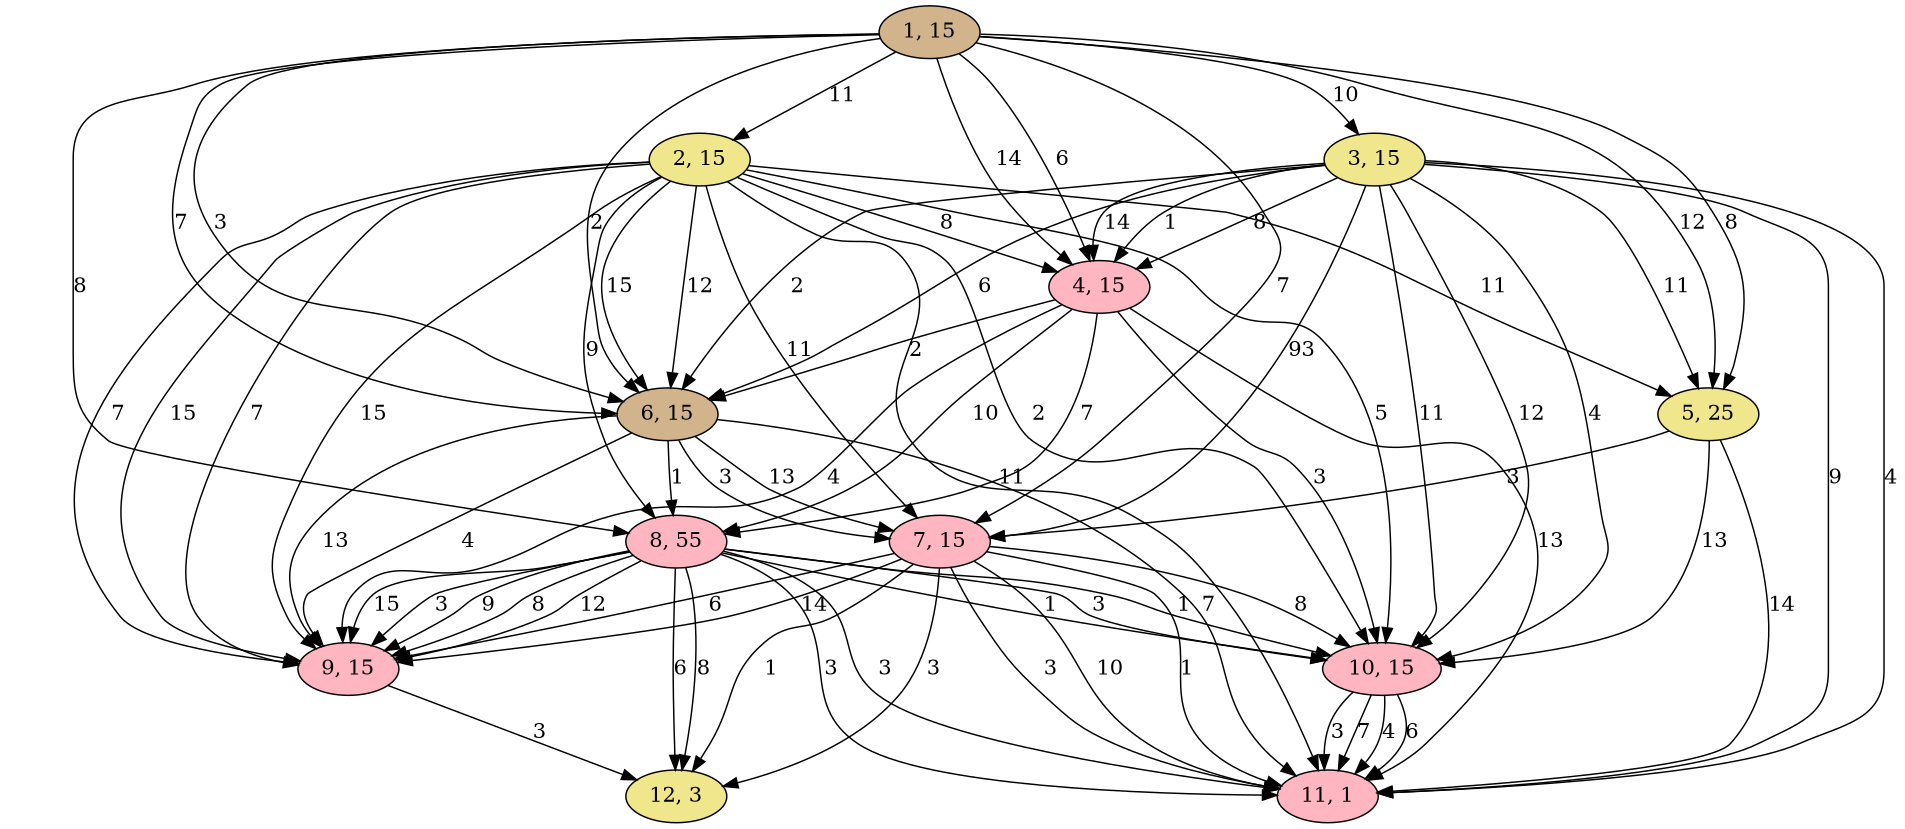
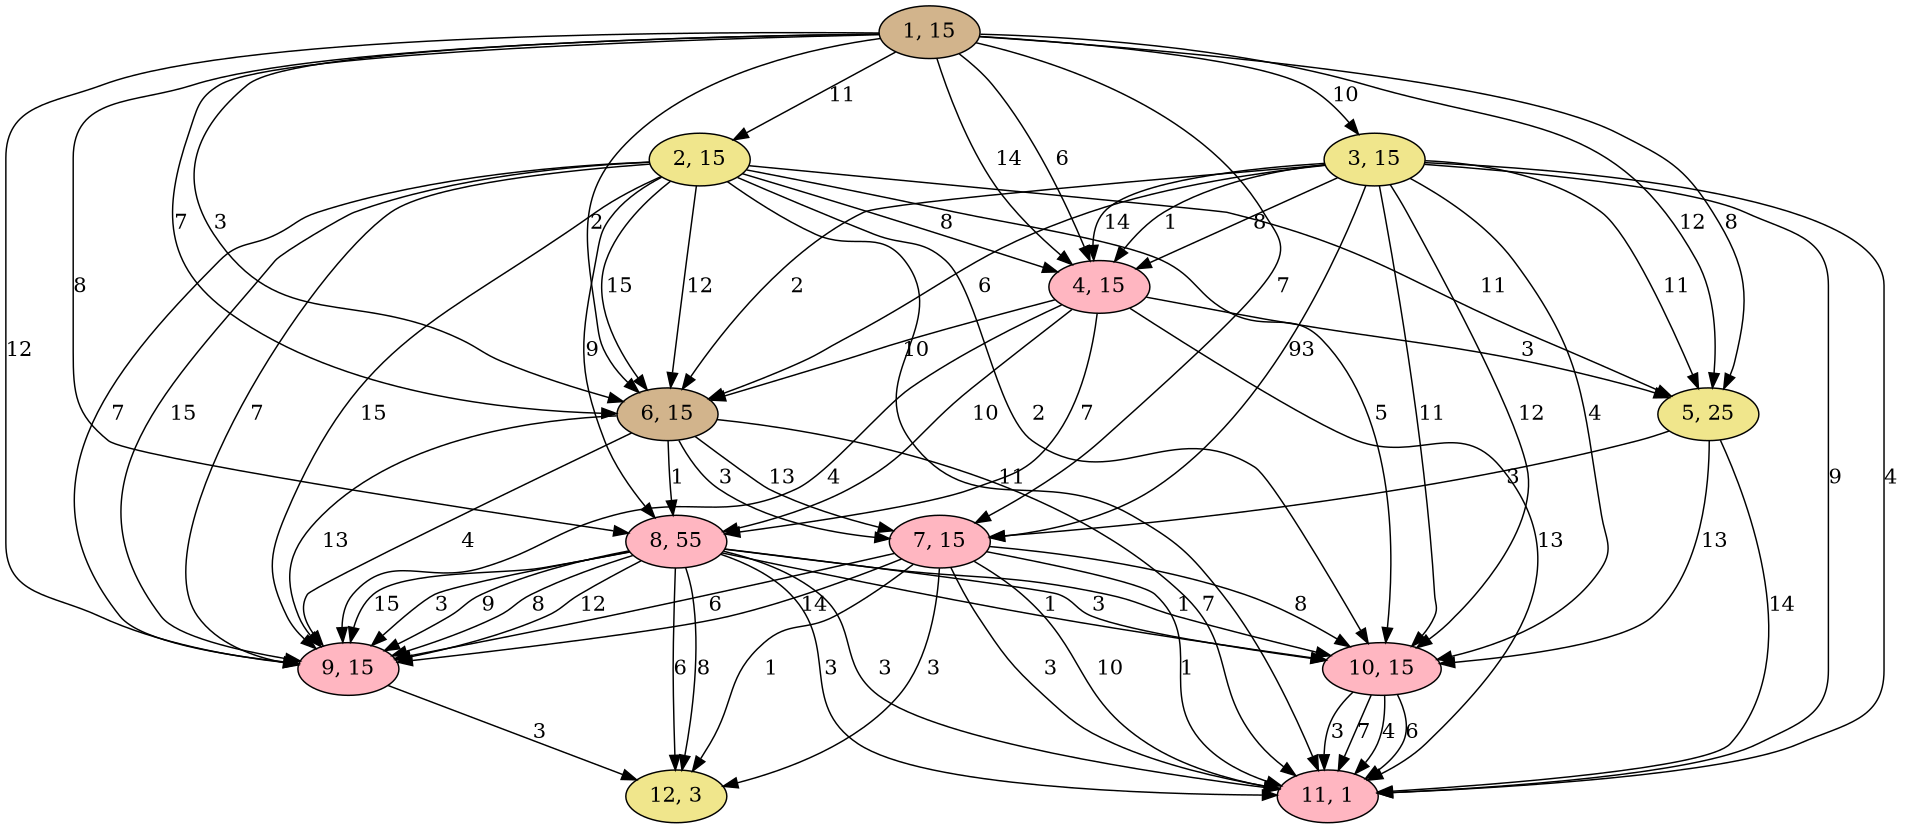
edge "1, 15" -> "9, 15": added, label "12"
edge "4, 15" -> "6, 15": label "2" -> "10"
edge "2, 15" -> "7, 15": removed, label "11"
edge "4, 15" -> "10, 15": now "4, 15" -> "5, 25"
